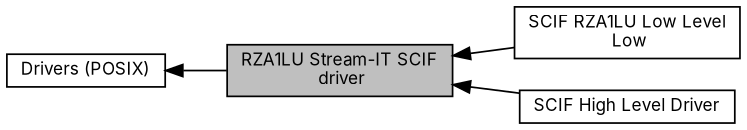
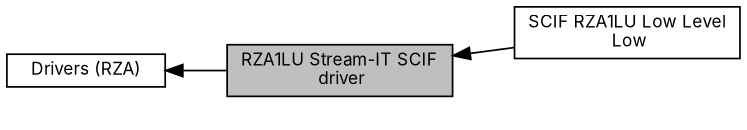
node "Drivers (POSIX)": label "Drivers (POSIX)" -> "Drivers (RZA)"
node "SCIF High Level Driver": removed
